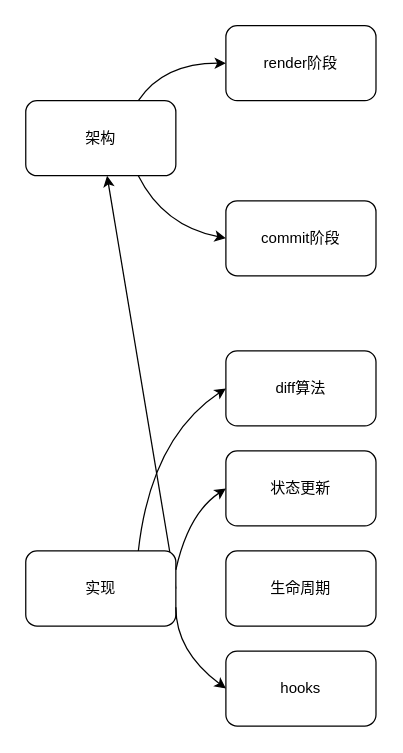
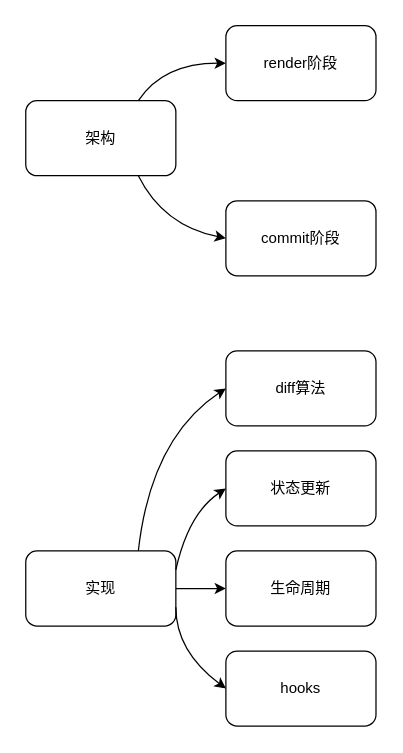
edge "实现" -> "架构": now "实现" -> "生命周期"
